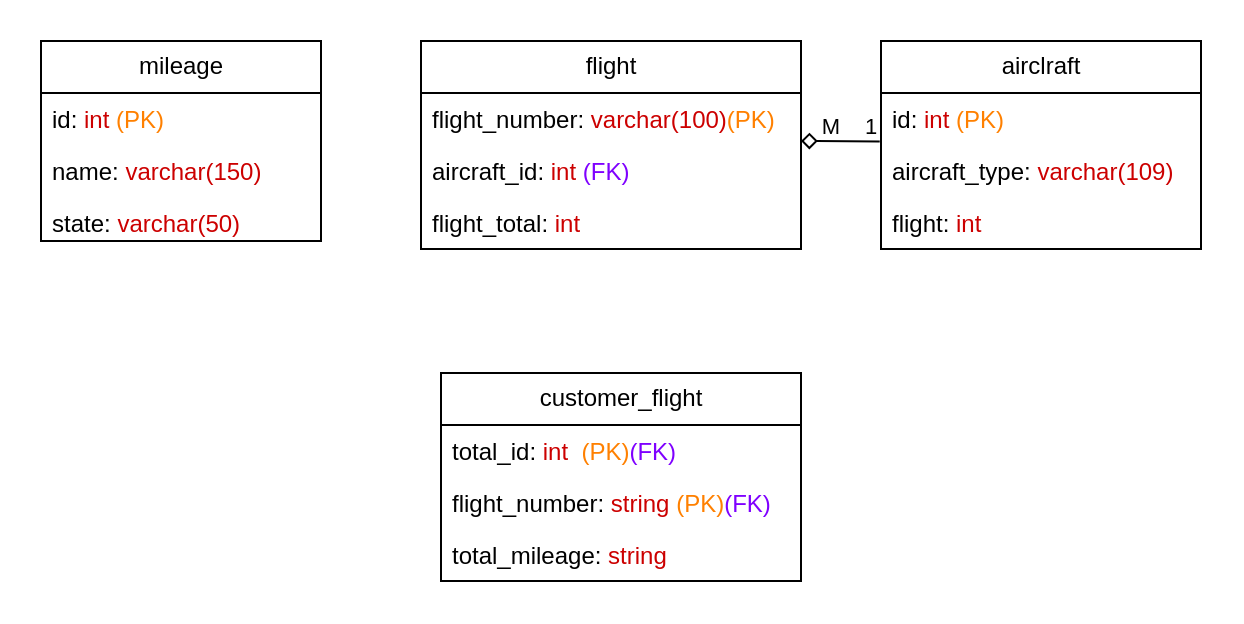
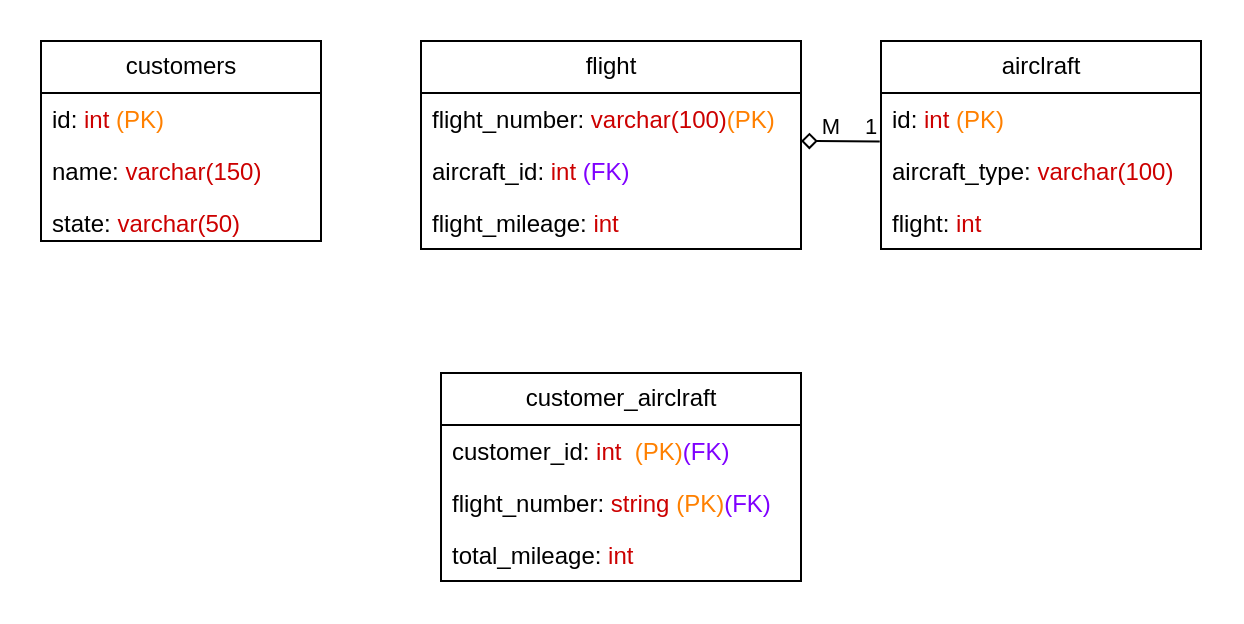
node "mileage": label "mileage" -> "customers"
node "aircraft_type: varchar(109)": label "aircraft_type: varchar(109)" -> "aircraft_type: varchar(100)"
node "flight_total: int": label "flight_total: int" -> "flight_mileage: int"
node "customer_flight": label "customer_flight" -> "customer_airclraft"
node "total_id: int (PK)(FK)": label "total_id: int (PK)(FK)" -> "customer_id: int (PK)(FK)"
node "total_mileage: string": label "total_mileage: string" -> "total_mileage: int"
